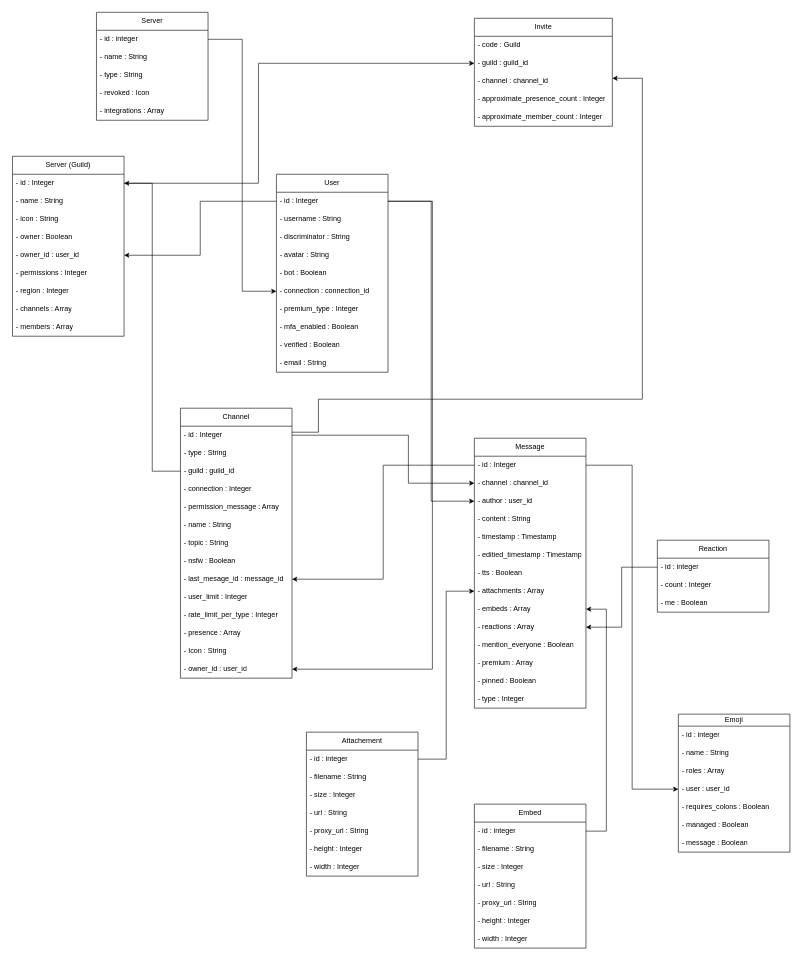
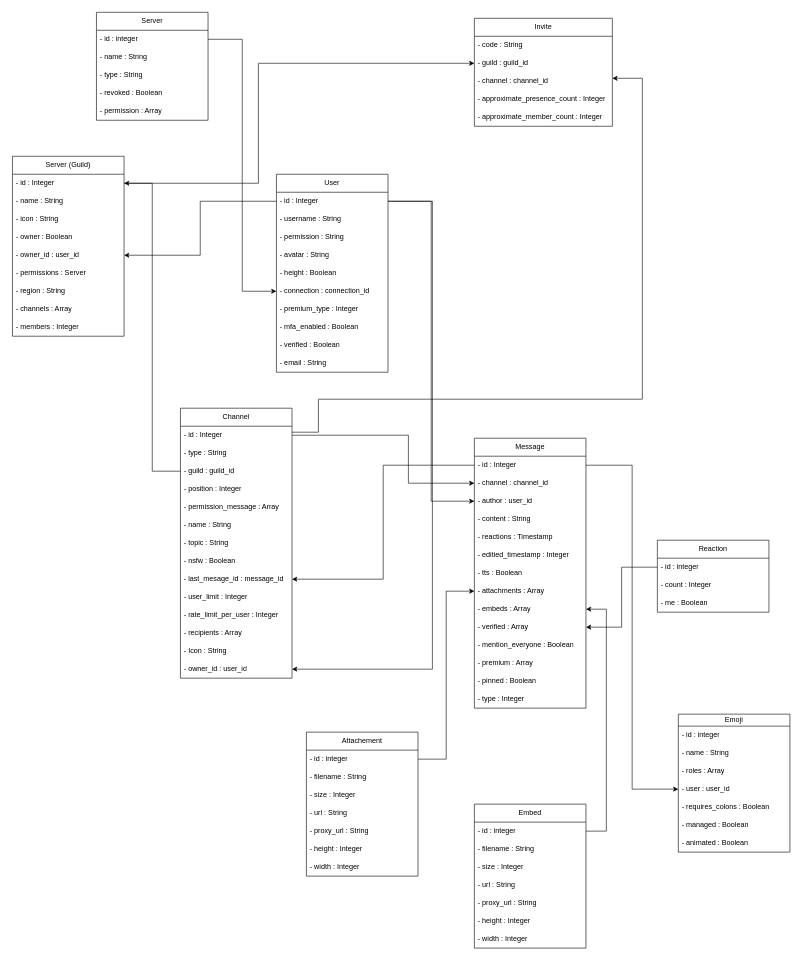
node "- code : Guild": label "- code : Guild" -> "- code : String"
node "- revoked : Icon": label "- revoked : Icon" -> "- revoked : Boolean"
node "- integrations : Array": label "- integrations : Array" -> "- permission : Array"
node "- discriminator : String": label "- discriminator : String" -> "- permission : String"
node "- permissions : Integer": label "- permissions : Integer" -> "- permissions : Server"
node "- bot : Boolean": label "- bot : Boolean" -> "- height : Boolean"
node "- region : Integer": label "- region : Integer" -> "- region : String"
node "- members : Array": label "- members : Array" -> "- members : Integer"
node "- connection : Integer": label "- connection : Integer" -> "- position : Integer"
node "- timestamp : Timestamp": label "- timestamp : Timestamp" -> "- reactions : Timestamp"
node "- editied_timestamp : Timestamp": label "- editied_timestamp : Timestamp" -> "- editied_timestamp : Integer"
node "- rate_limit_per_type : Integer": label "- rate_limit_per_type : Integer" -> "- rate_limit_per_user : Integer"
node "- reactions : Array": label "- reactions : Array" -> "- verified : Array"
node "- presence : Array": label "- presence : Array" -> "- recipients : Array"
node "- message : Boolean": label "- message : Boolean" -> "- animated : Boolean"
